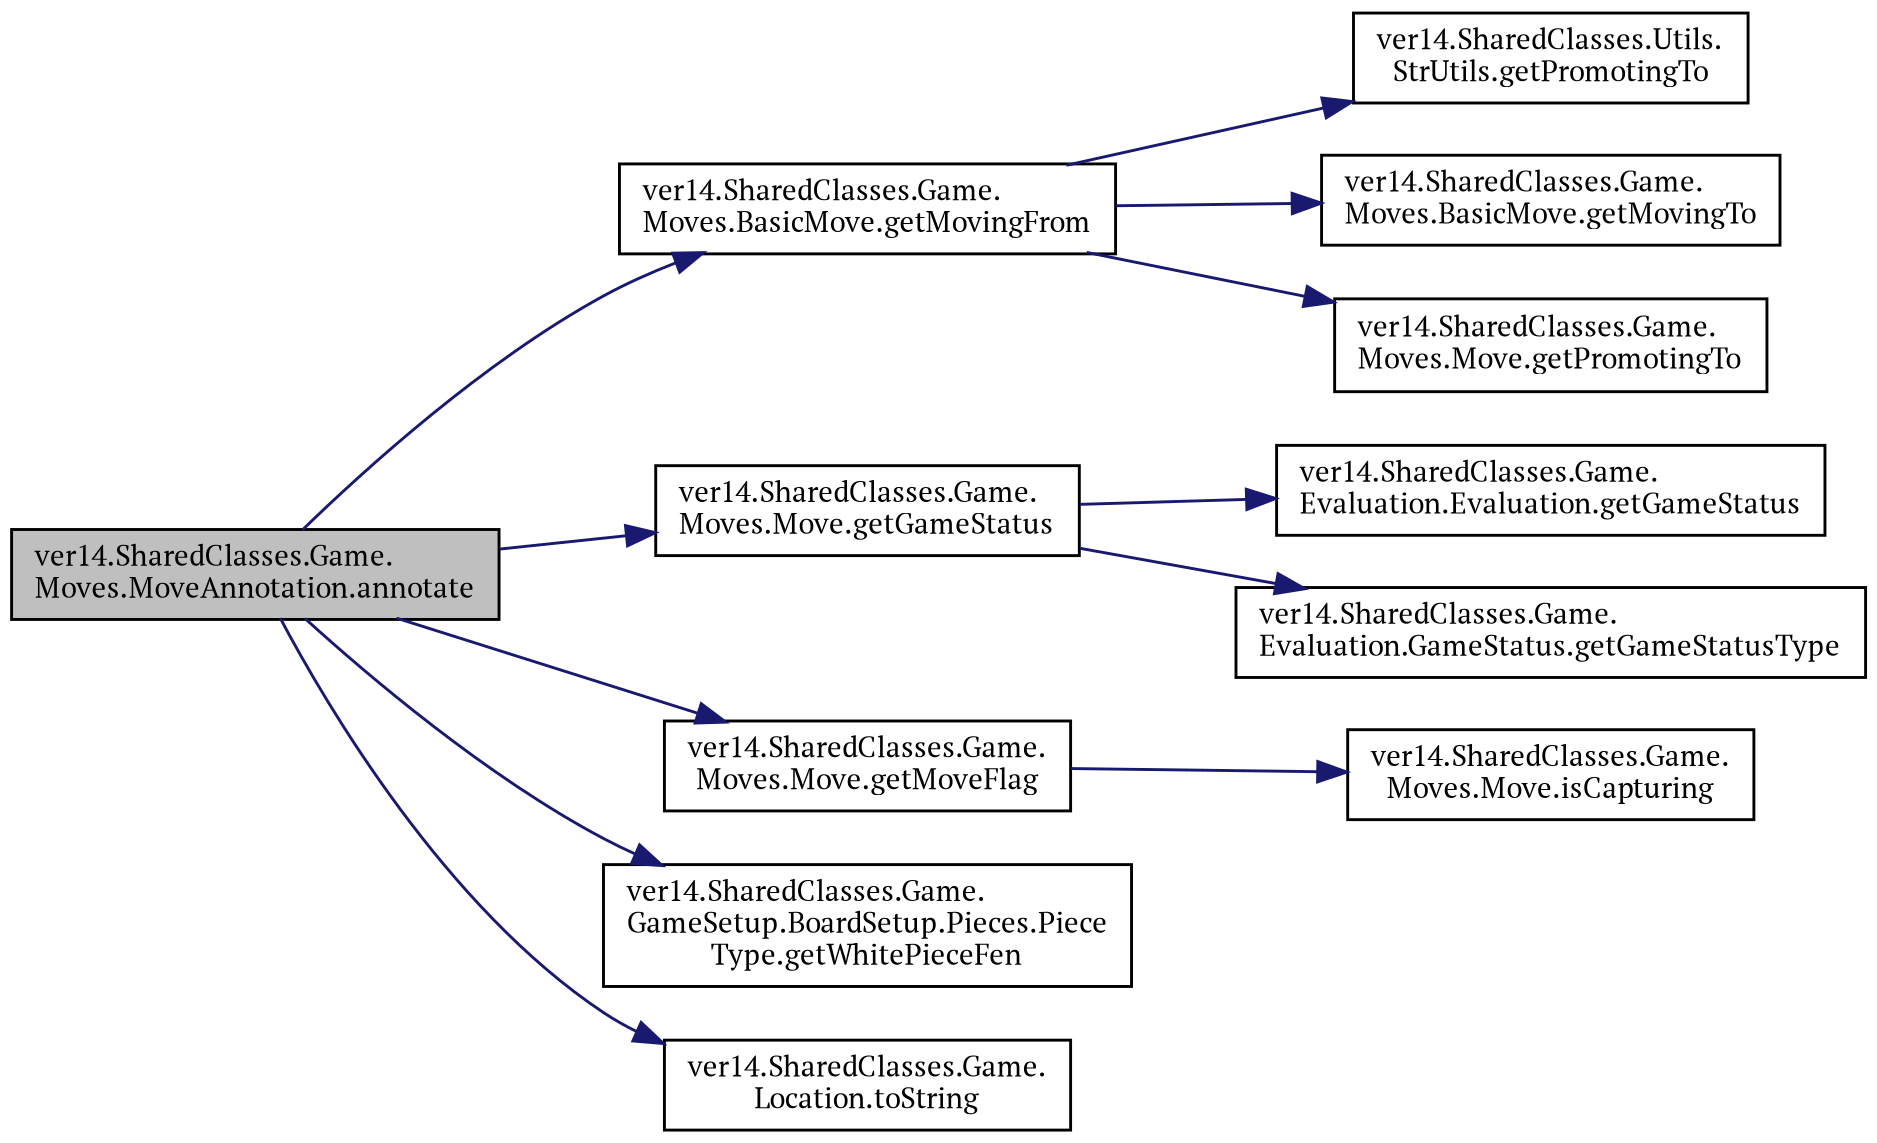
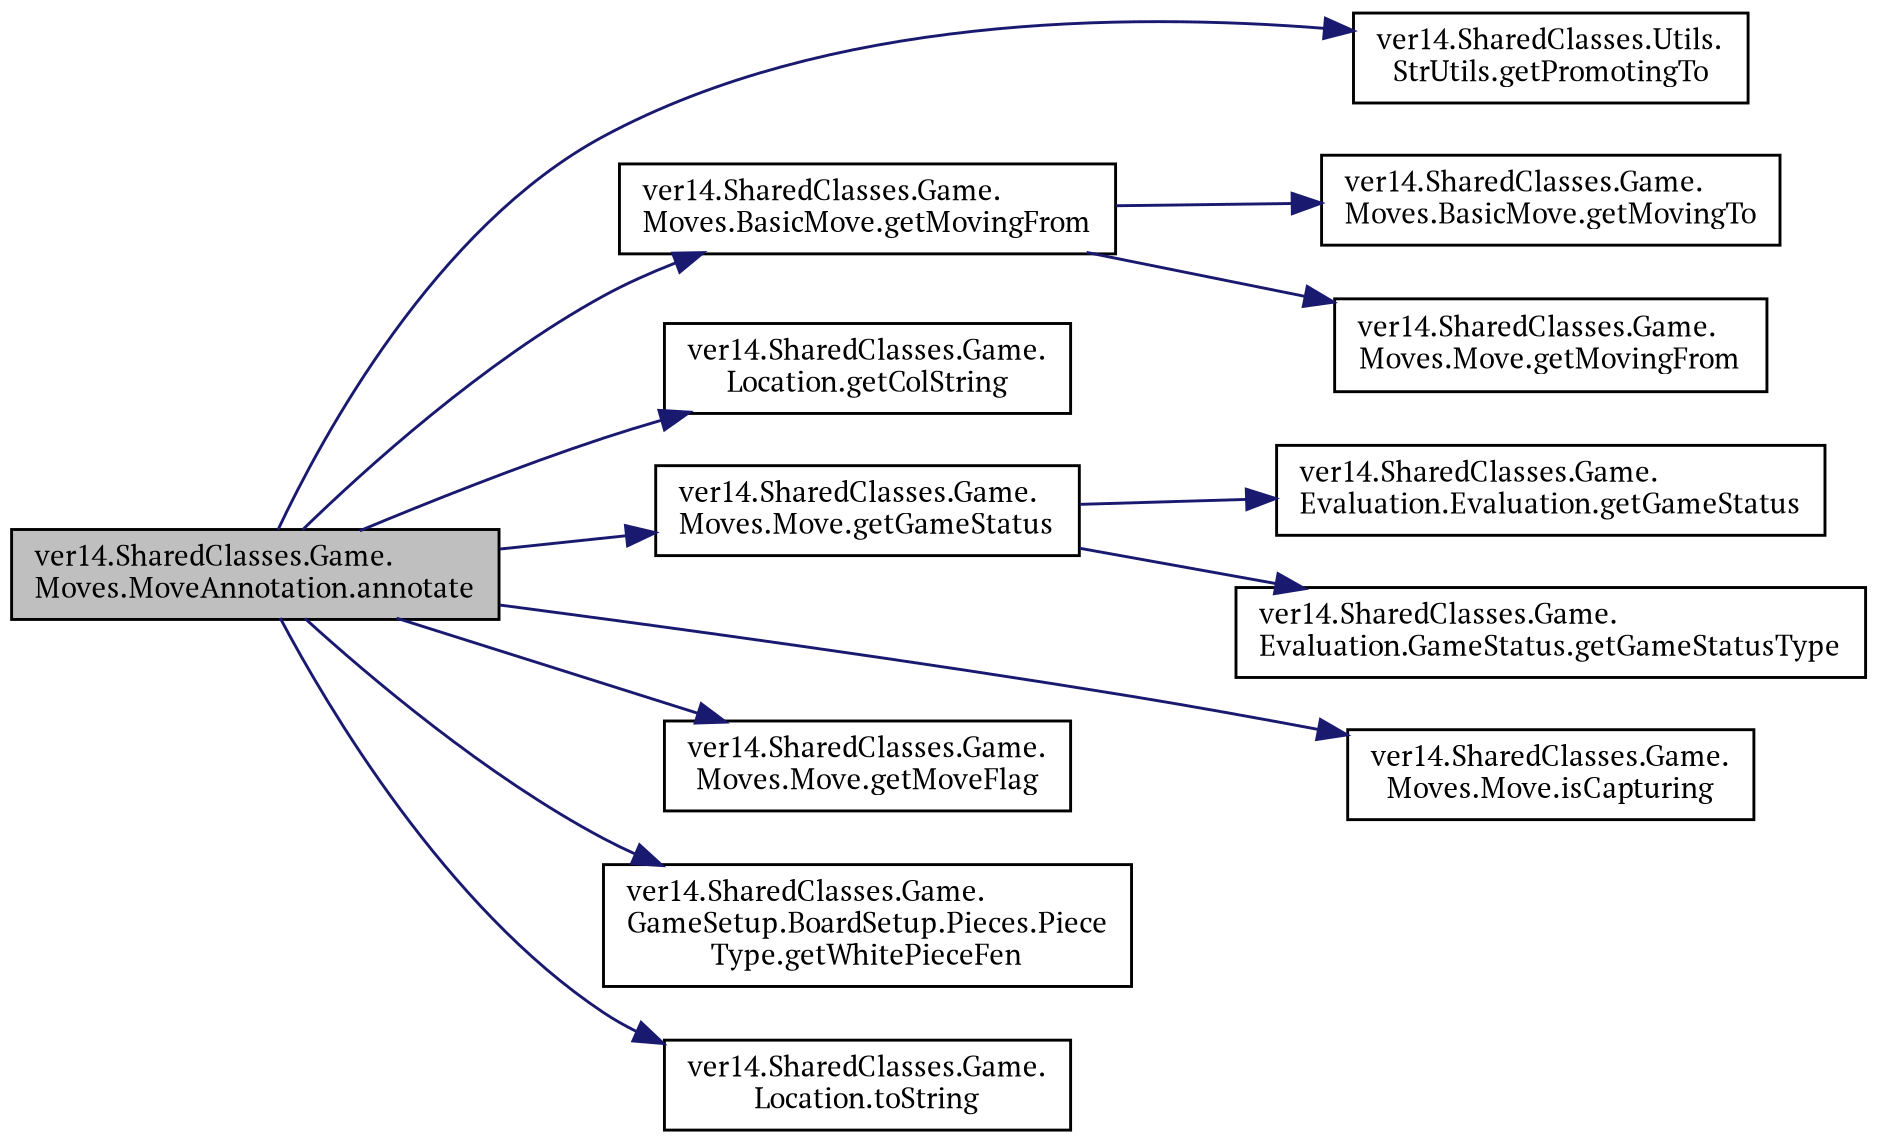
edge "ver14.SharedClasses.Game. Moves.BasicMove.getMovingFrom" -> "ver14.SharedClasses.Utils. StrUtils.getPromotingTo": now "ver14.SharedClasses.Game. Moves.MoveAnnotation.annotate" -> "ver14.SharedClasses.Utils. StrUtils.getPromotingTo"
node "ver14.SharedClasses.Game. Moves.Move.getPromotingTo": label "ver14.SharedClasses.Game. Moves.Move.getPromotingTo" -> "ver14.SharedClasses.Game. Moves.Move.getMovingFrom"
node "ver14.SharedClasses.Game. Location.getColString": added
edge "ver14.SharedClasses.Game. Moves.Move.getMoveFlag" -> "ver14.SharedClasses.Game. Moves.Move.isCapturing": now "ver14.SharedClasses.Game. Moves.MoveAnnotation.annotate" -> "ver14.SharedClasses.Game. Moves.Move.isCapturing"
